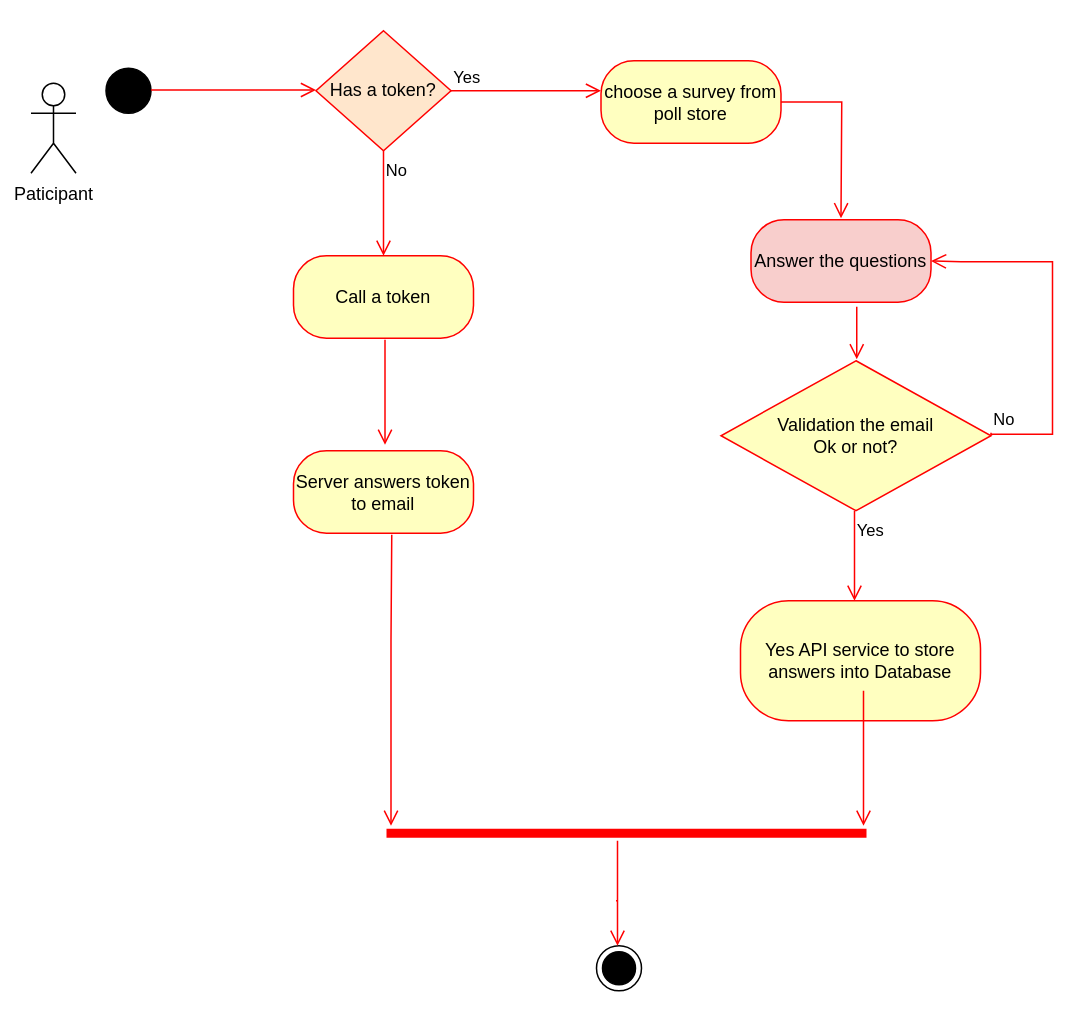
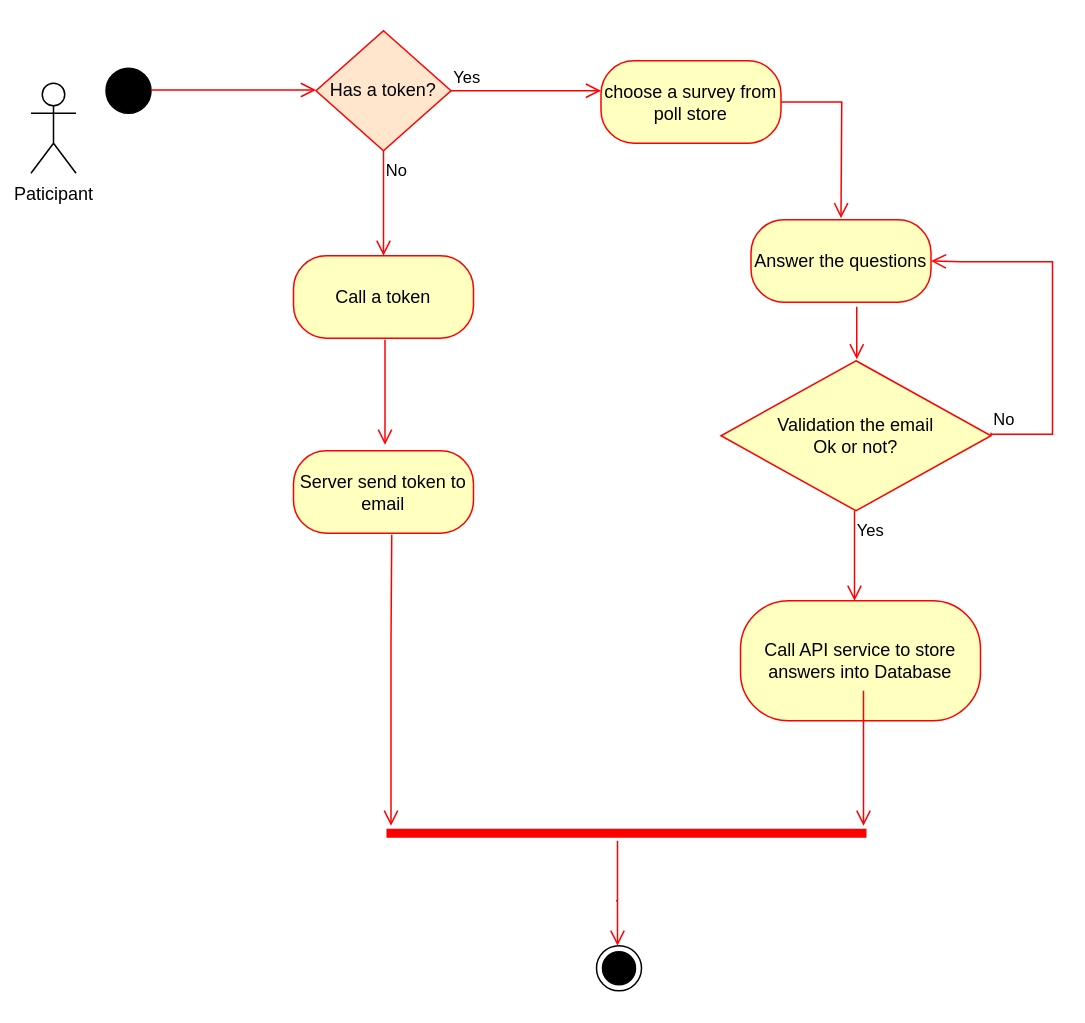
node "Answer the questions": fillcolor #f8cecc -> #ffffc0
node "Server answers token to email": label "Server answers token to email" -> "Server send token to email"
node "Yes API service to store answers into Database": label "Yes API service to store answers into Database" -> "Call API service to store answers into Database"
